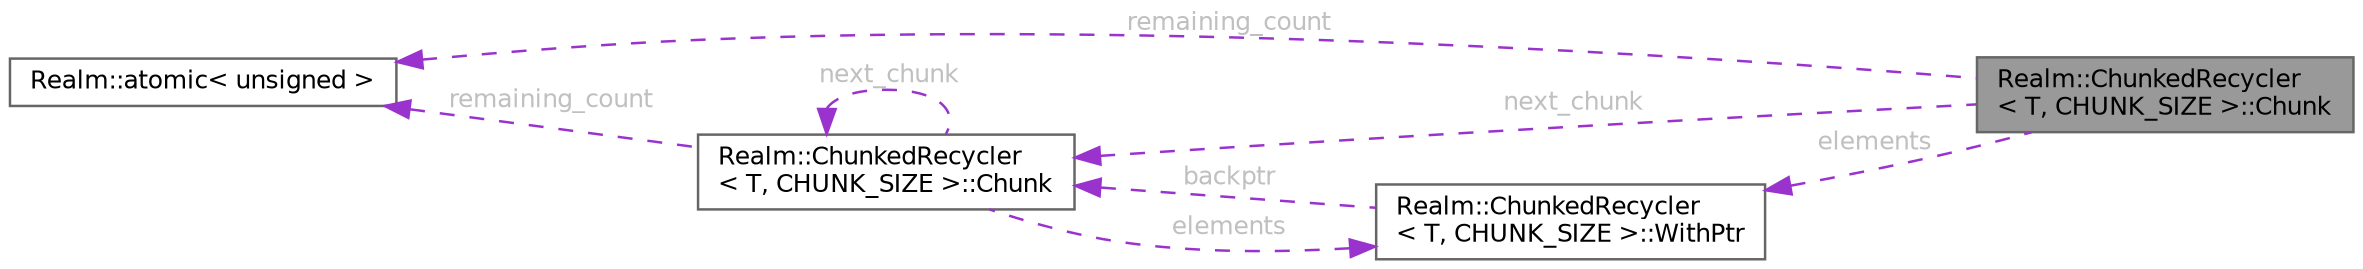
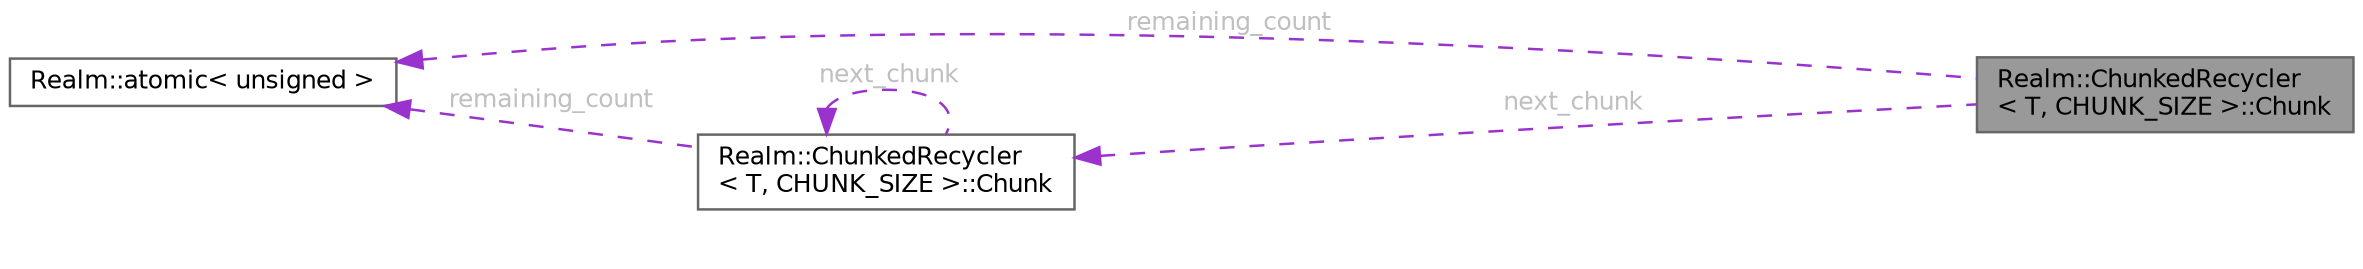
node "Realm::ChunkedRecycler < T, CHUNK_SIZE >::WithPtr": removed
